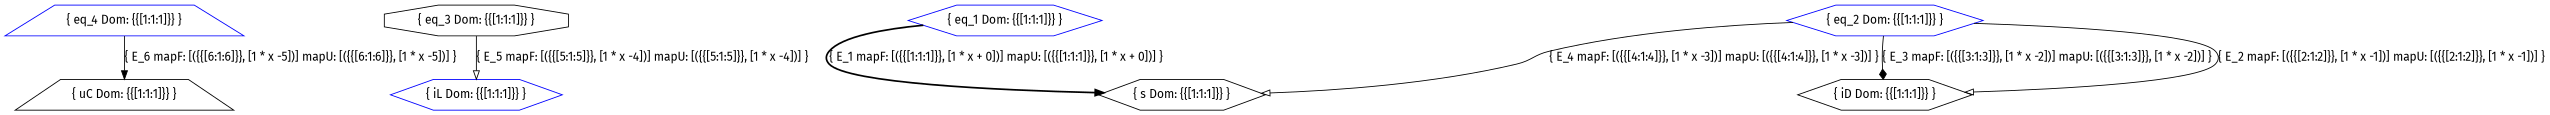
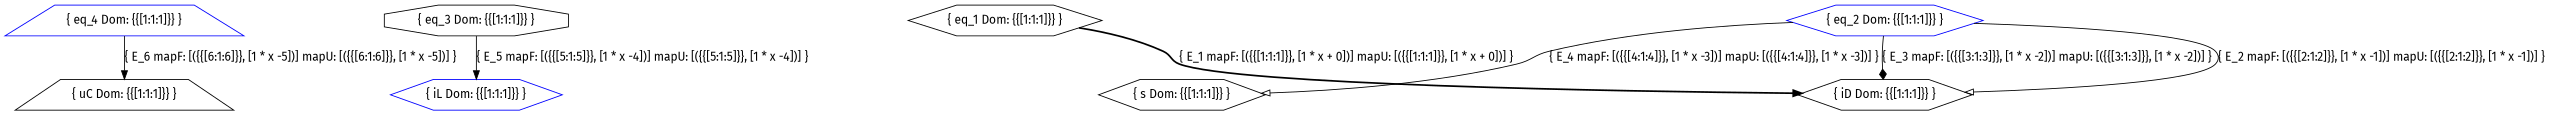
node "{ eq_1 Dom: {{[1:1:1]}} }": color blue -> black
edge "{ eq_3 Dom: {{[1:1:1]}} }" -> "{ iL Dom: {{[1:1:1]}} }": arrowhead onormal -> normal
edge "{ eq_1 Dom: {{[1:1:1]}} }" -> "{ s Dom: {{[1:1:1]}} }": now "{ eq_1 Dom: {{[1:1:1]}} }" -> "{ iD Dom: {{[1:1:1]}} }"
